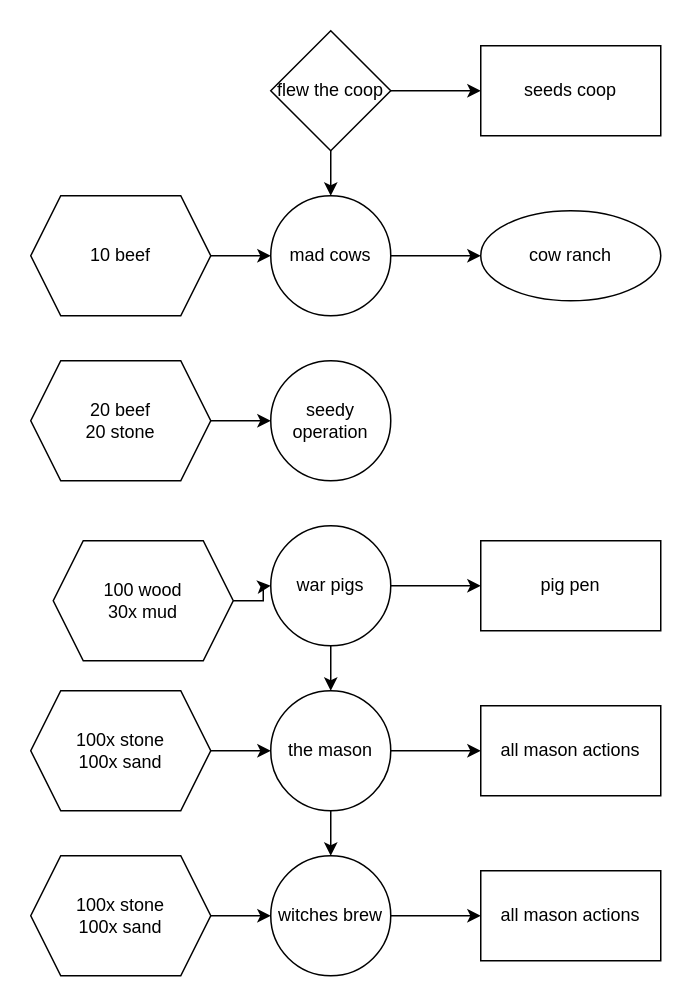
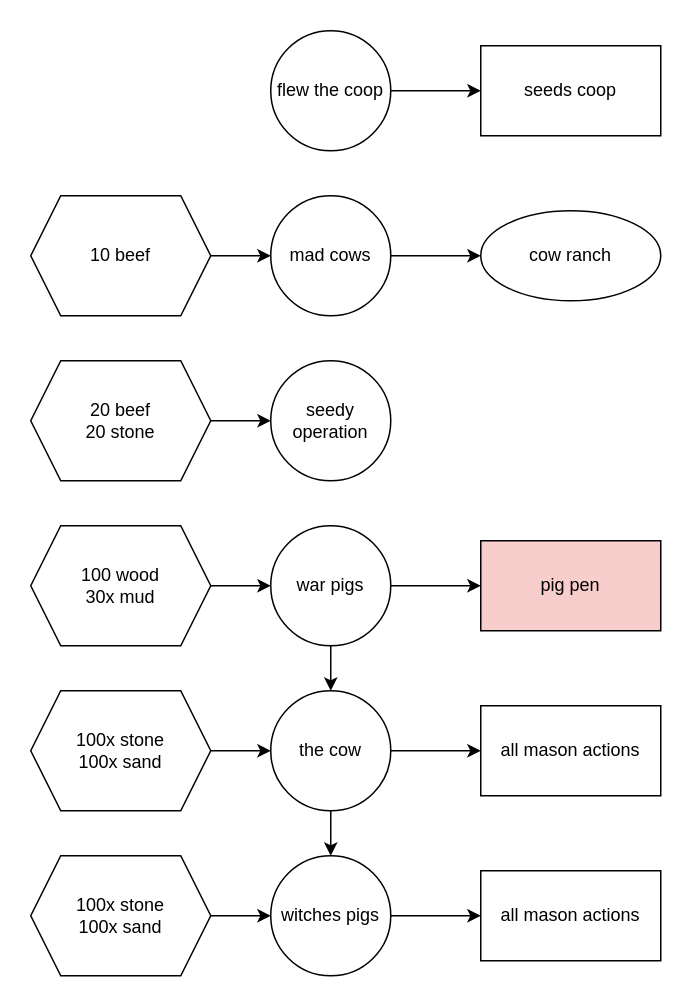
node "flew the coop": shape diamond -> ellipse
edge "flew the coop" -> "mad cows": removed
node "pig pen": fillcolor #ffffff -> #f8cecc
node "100 wood 30x mud": moved (143, 601) -> (121, 586)
node "the mason": label "the mason" -> "the cow"
node "witches brew": label "witches brew" -> "witches pigs"
